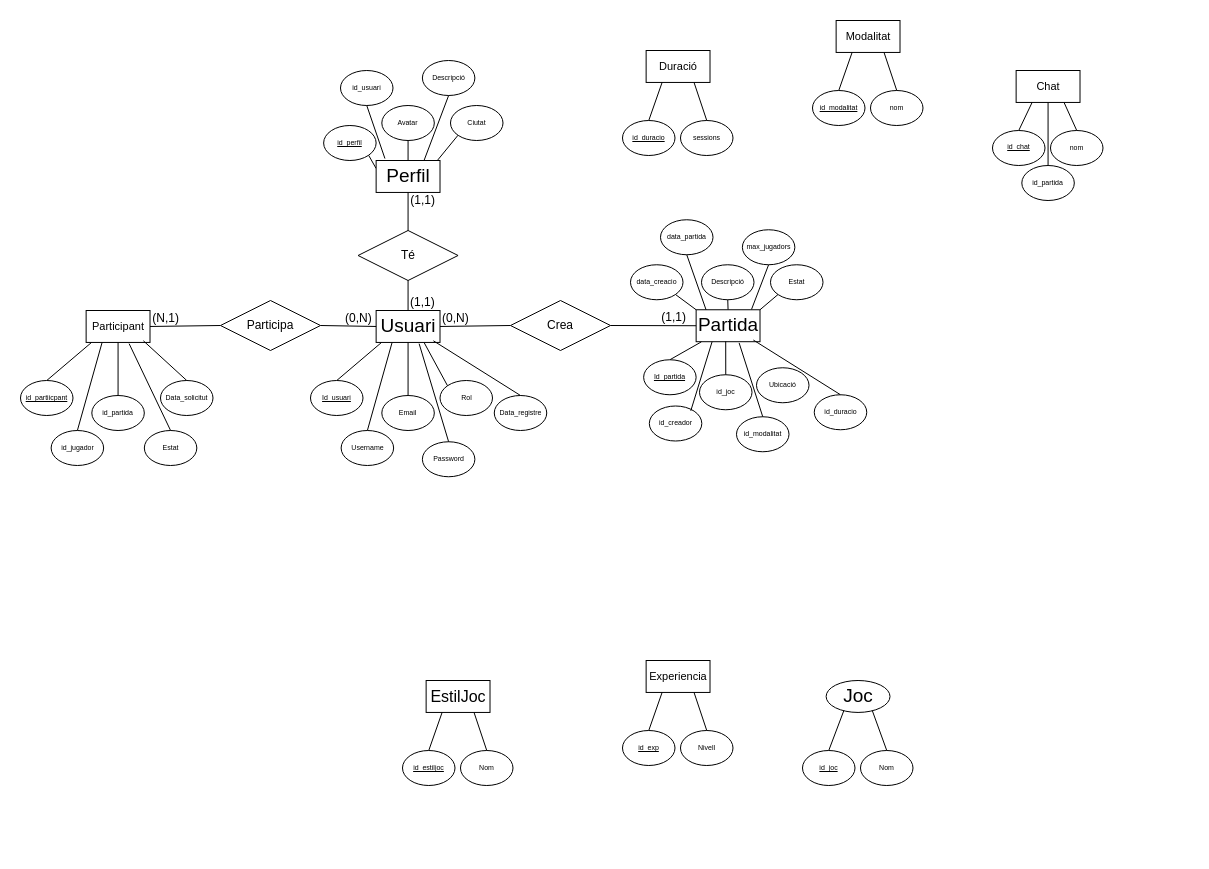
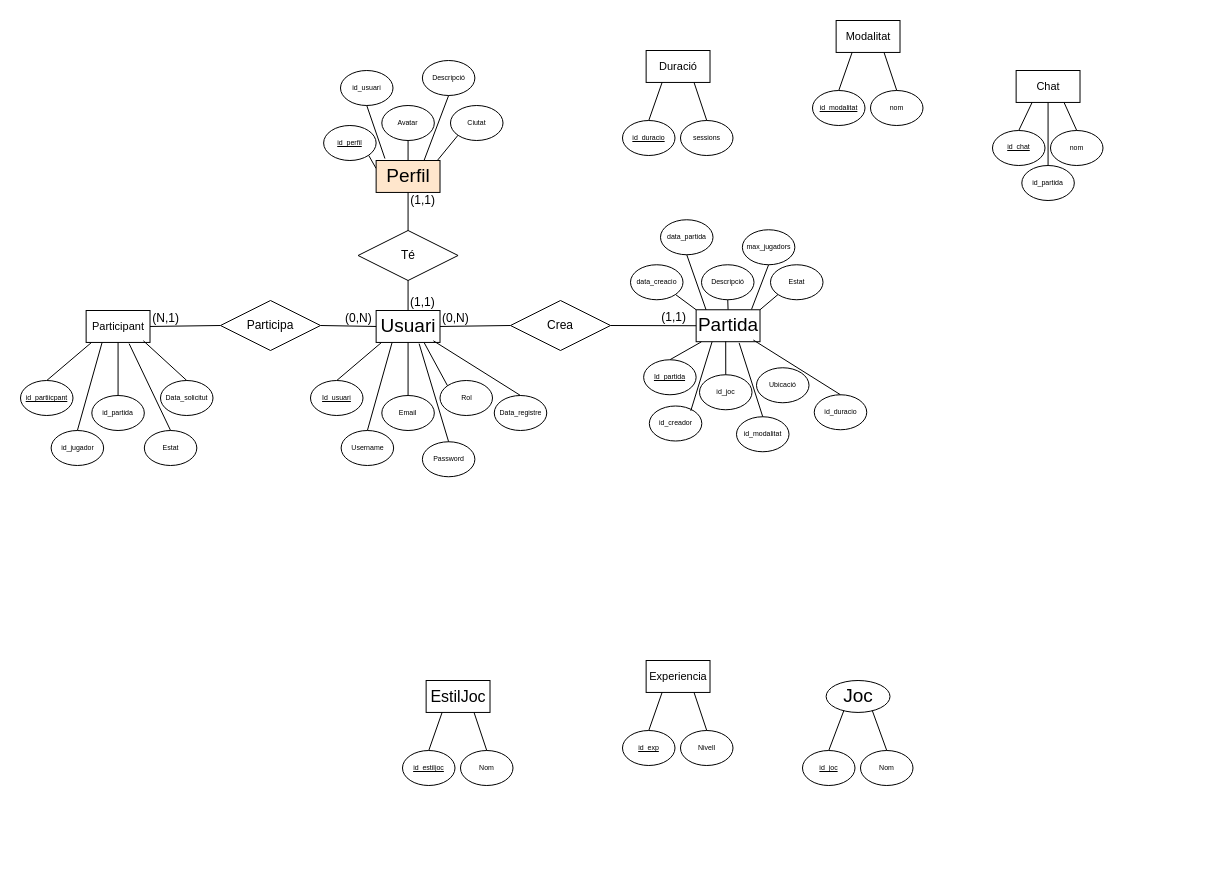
node "Perfil": fillcolor #ffffff -> #ffe6cc
